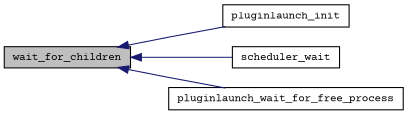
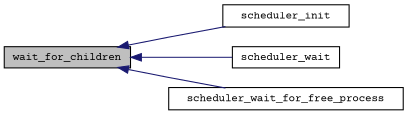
node "pluginlaunch_init": label "pluginlaunch_init" -> "scheduler_init"
node "pluginlaunch_wait_for_free_process": label "pluginlaunch_wait_for_free_process" -> "scheduler_wait_for_free_process"
